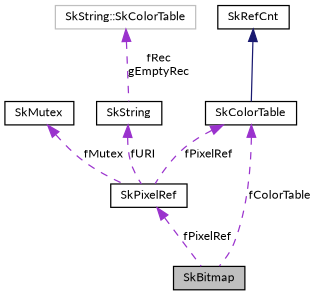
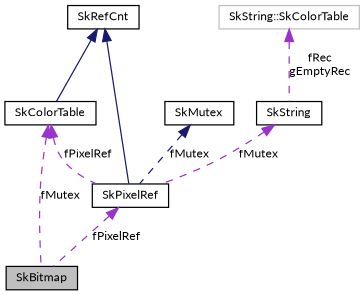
edge "SkPixelRef" -> "SkRefCnt": added
edge "SkPixelRef" -> "SkString": label "fURI" -> "fMutex"
edge "SkPixelRef" -> "SkMutex": color darkorchid3 -> midnightblue
edge "SkBitmap" -> "SkColorTable": label "fColorTable" -> "fMutex"
